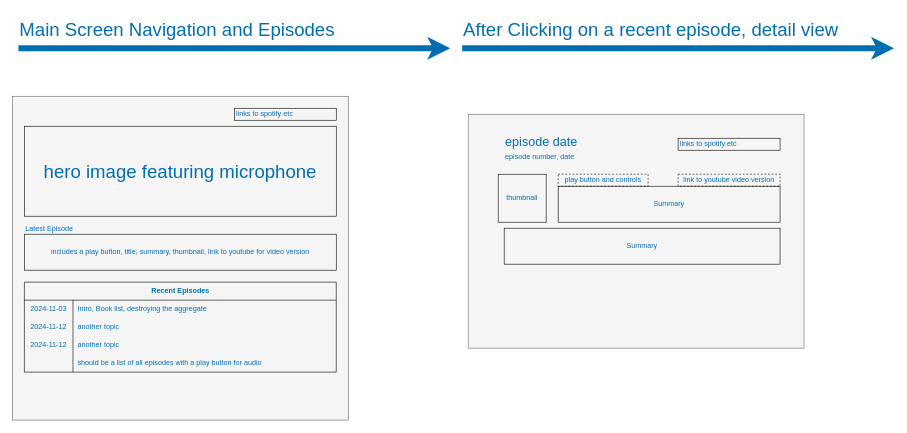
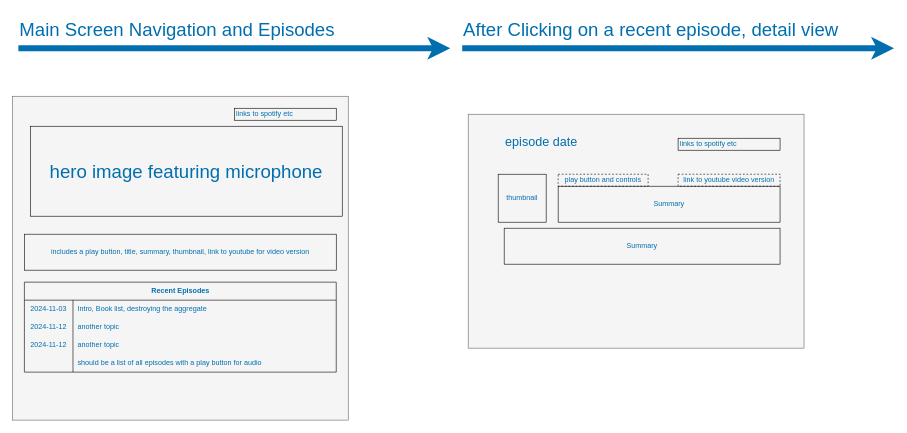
node "episode number, date": removed
node "hero image featuring microphone": moved (180, 171) -> (186, 171)
node "Latest Episode": removed
